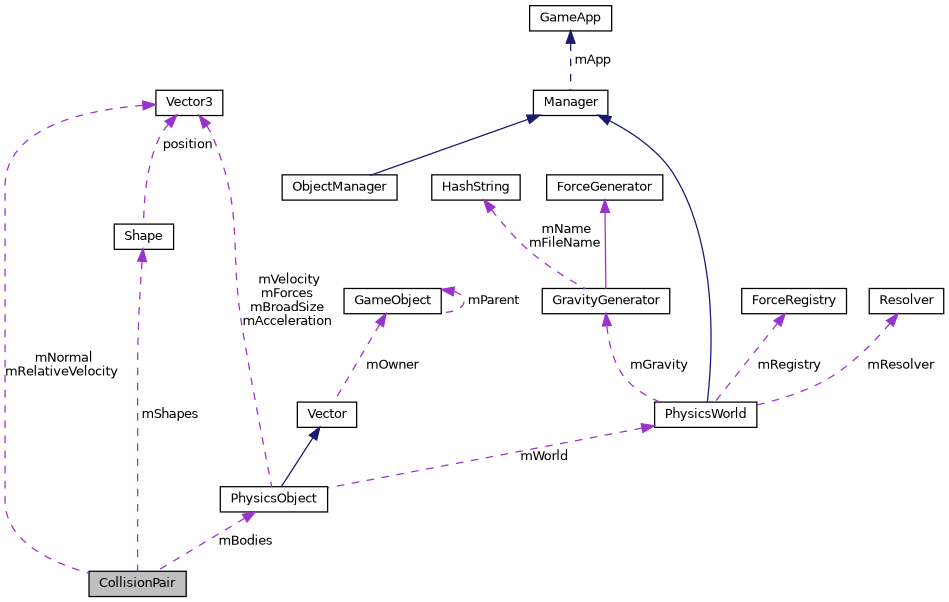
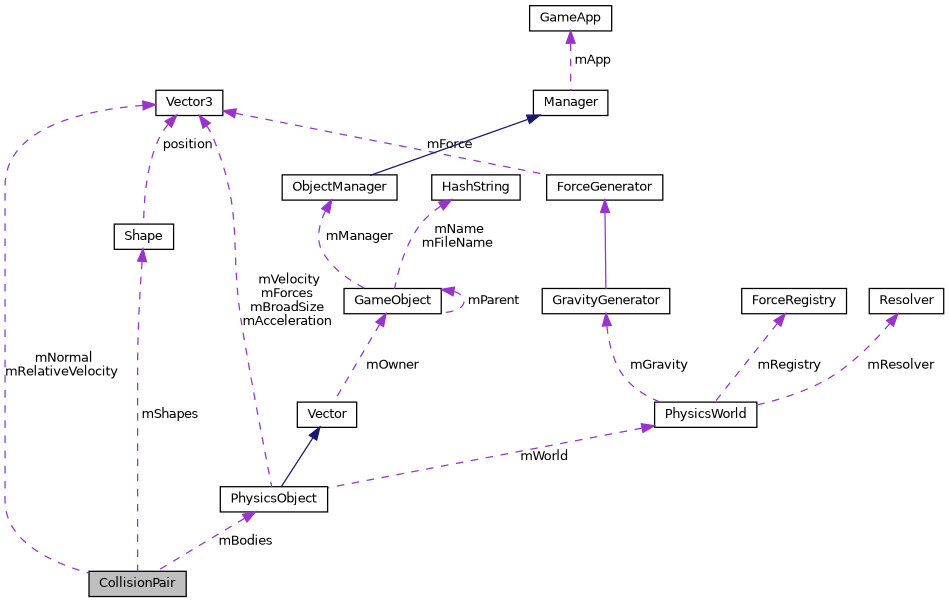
edge "Manager" -> "GameApp": color midnightblue -> darkorchid3
edge "ForceGenerator" -> "Vector3": added, label "mForce"
edge "PhysicsWorld" -> "Manager": removed
edge "GravityGenerator" -> "HashString": now "GameObject" -> "HashString"
edge "GameObject" -> "ObjectManager": added, label "mManager"
